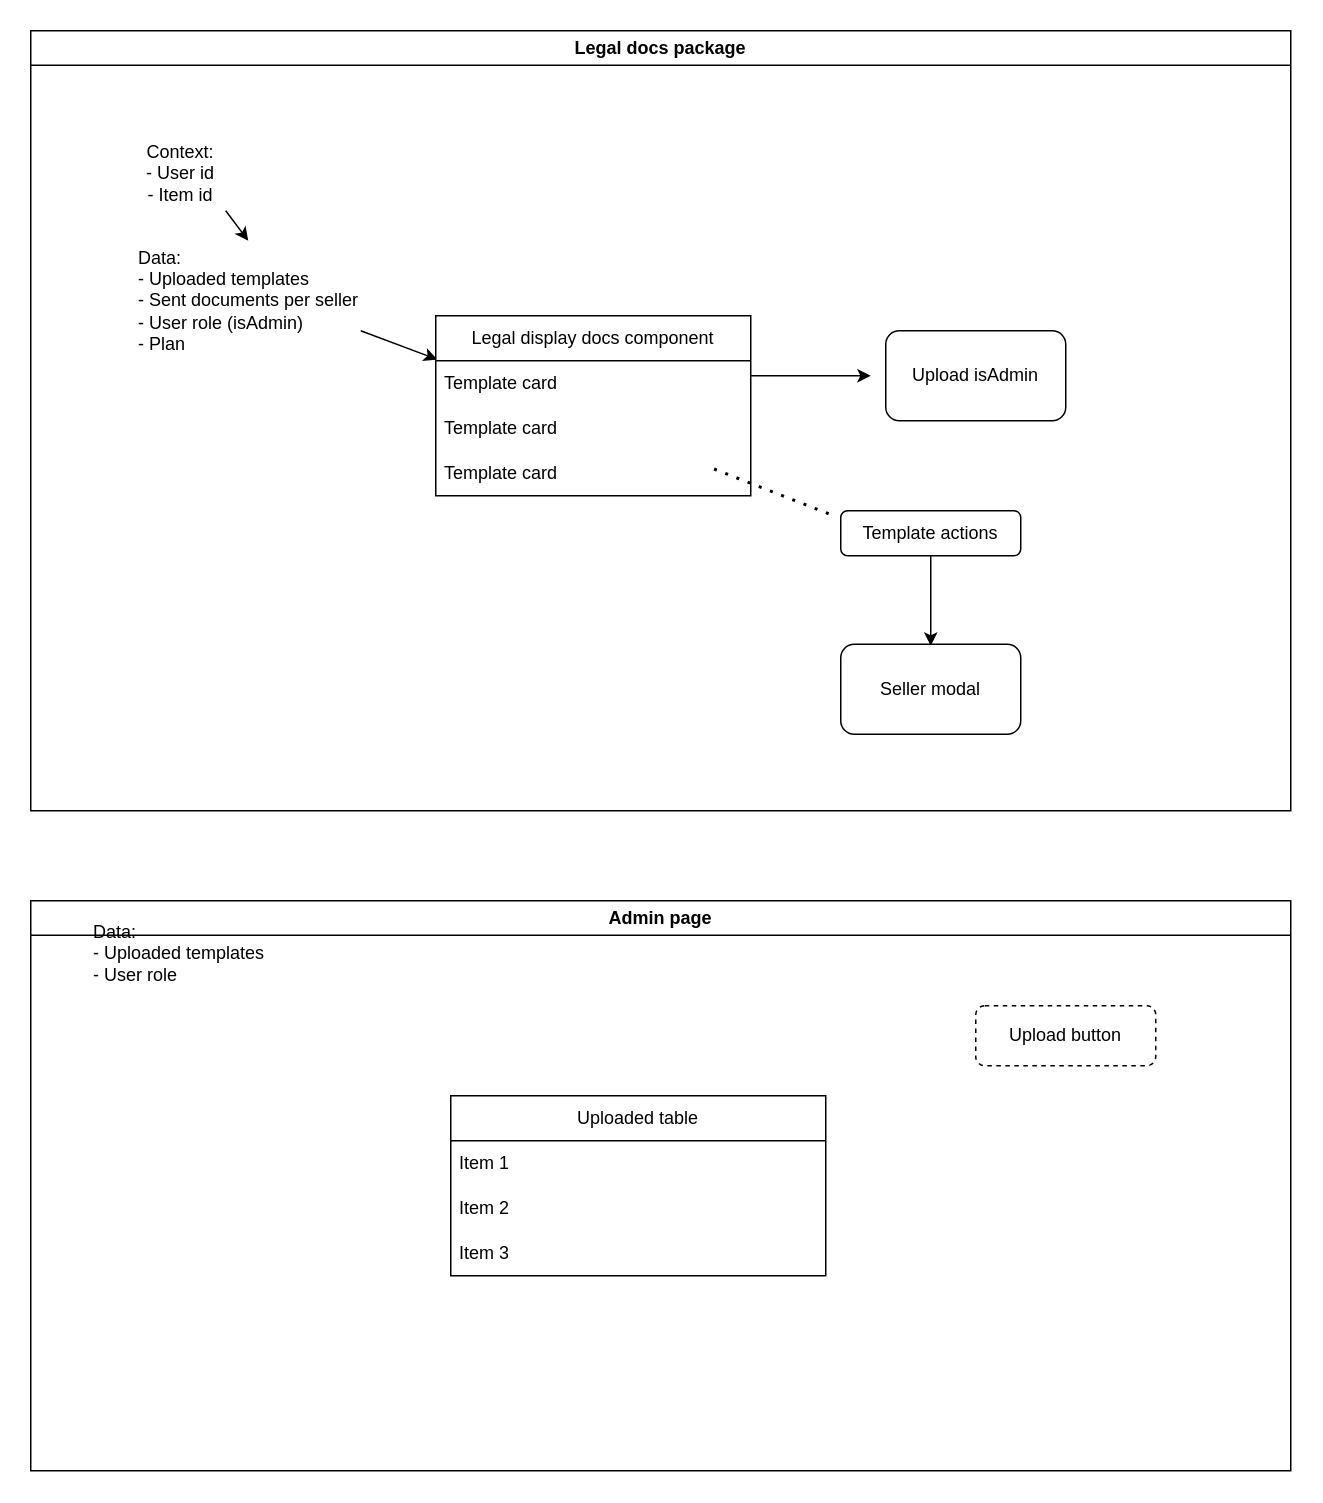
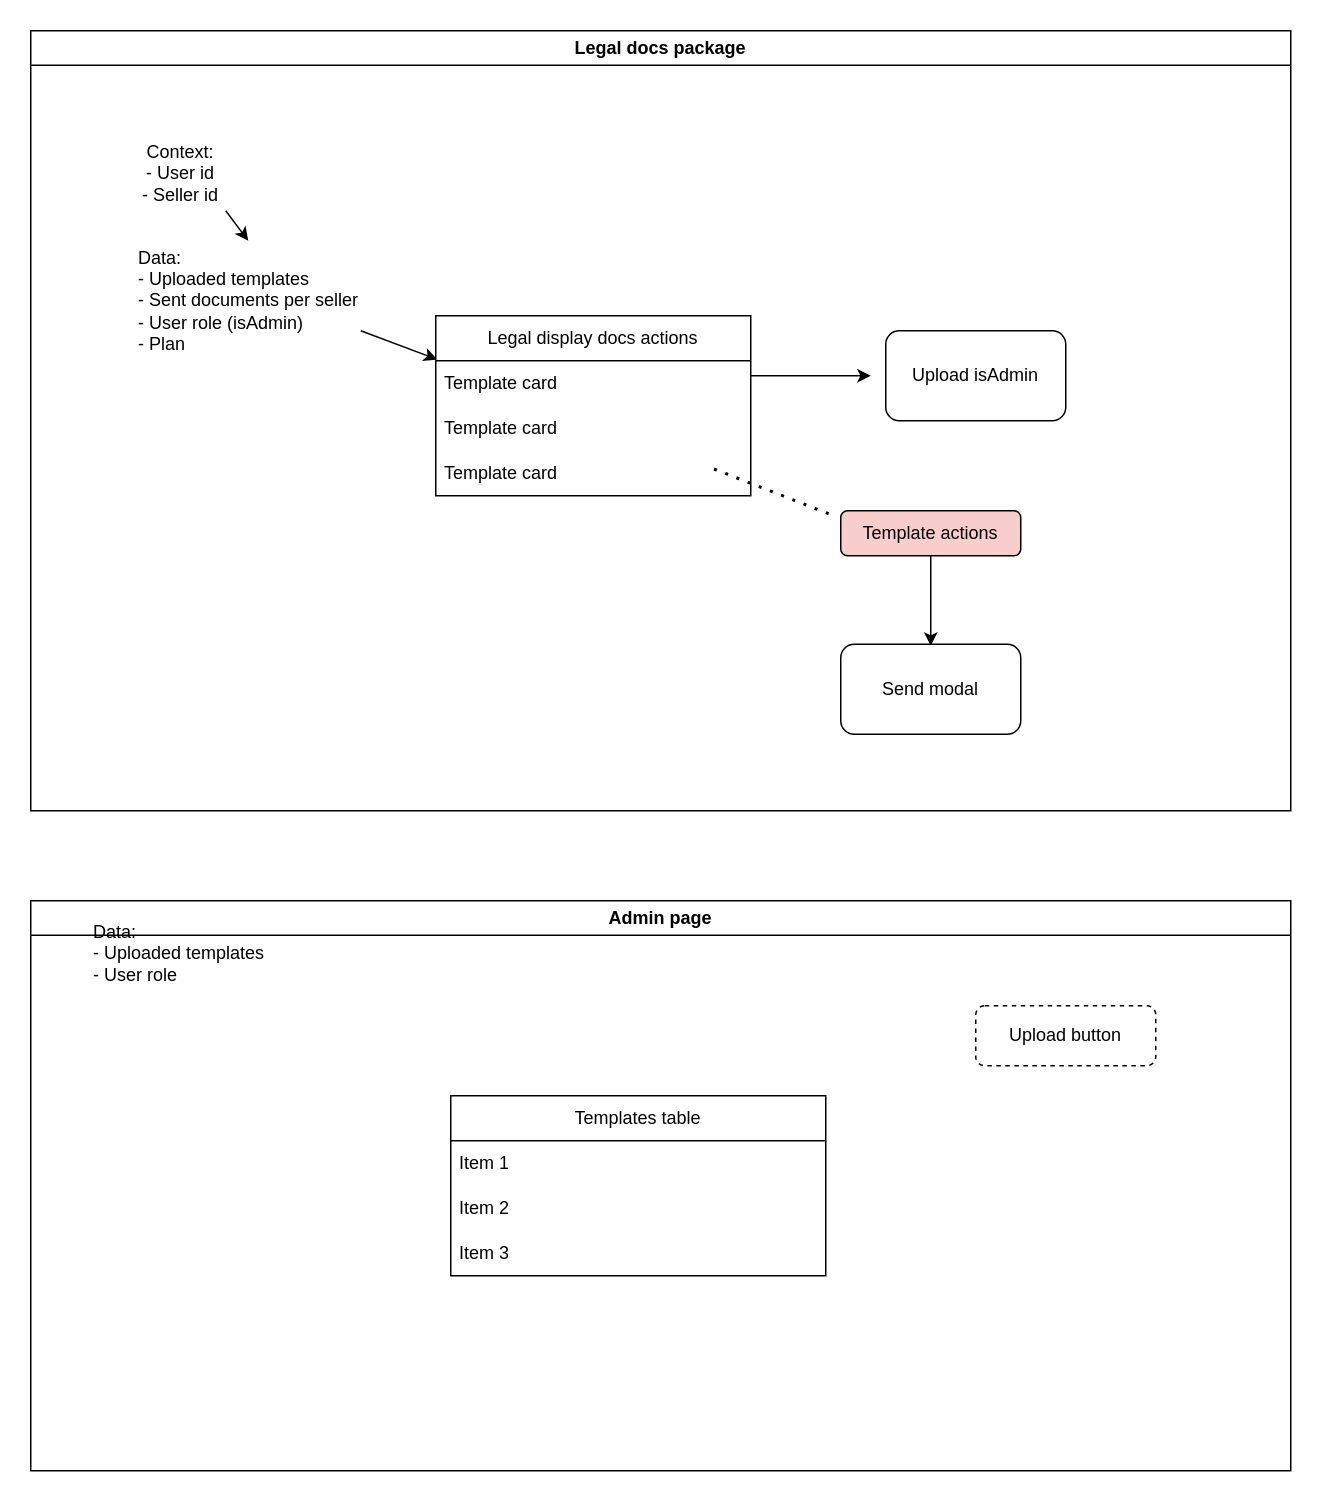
node "Context: - User id - Item id": label "Context: - User id - Item id" -> "Context: - User id - Seller id"
node "Legal display docs component": label "Legal display docs component" -> "Legal display docs actions"
node "Template actions": fillcolor #ffffff -> #f8cecc
node "Seller modal": label "Seller modal" -> "Send modal"
node "Uploaded table": label "Uploaded table" -> "Templates table"
